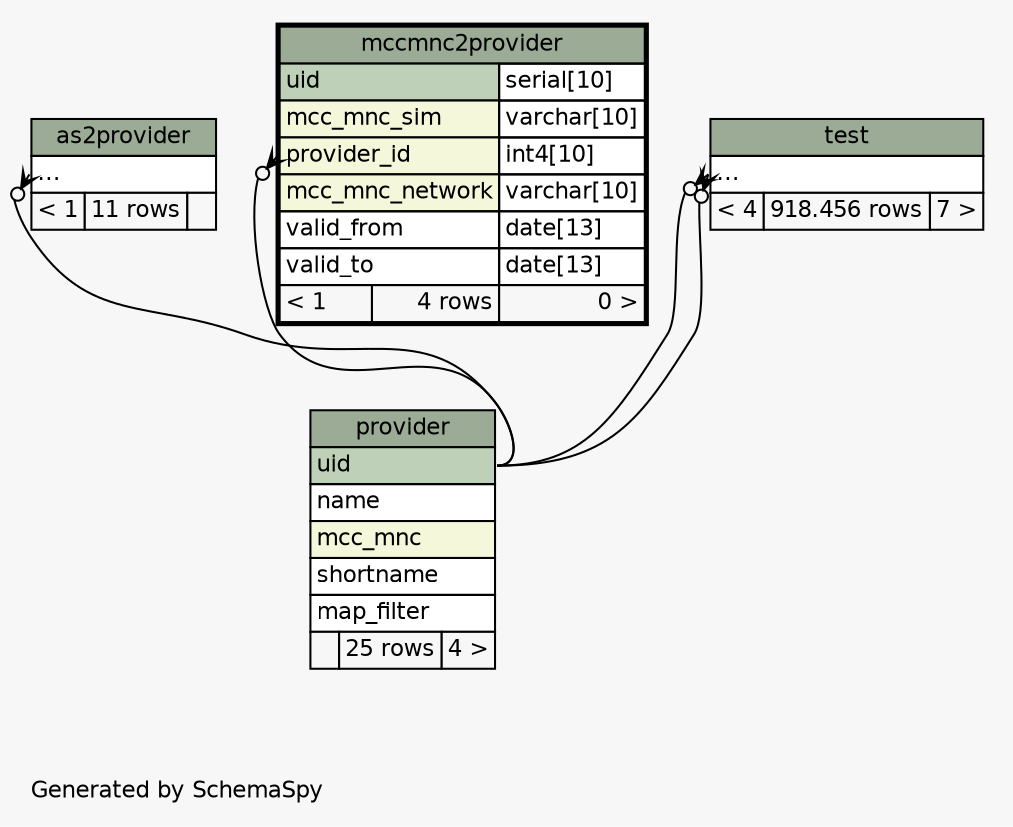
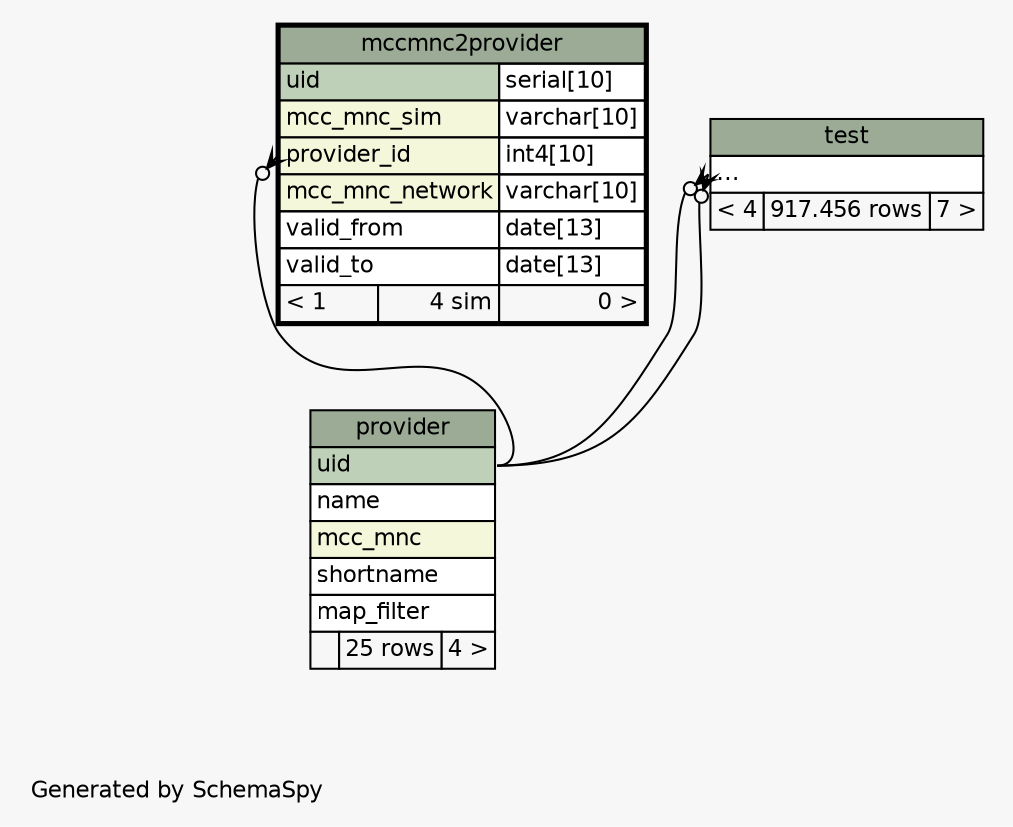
node "as2provider": removed
node "test": text "918.456 rows" -> "917.456 rows"
node "mccmnc2provider": text "4 rows" -> "4 sim"
